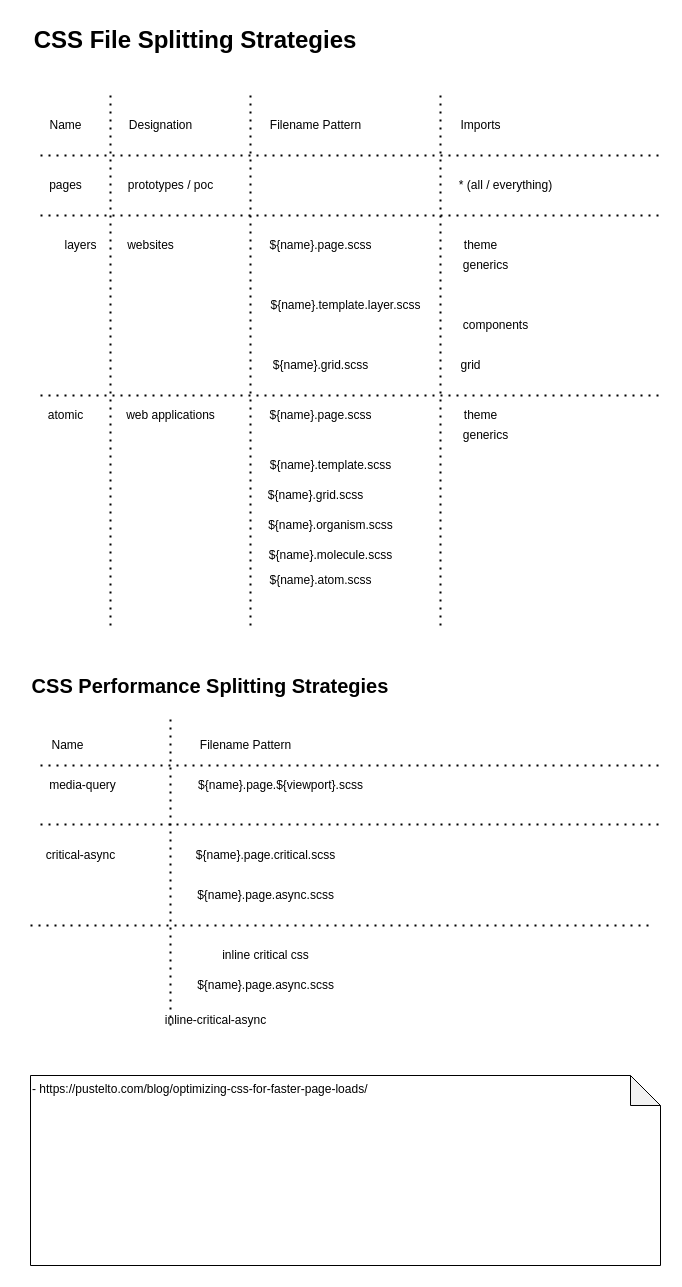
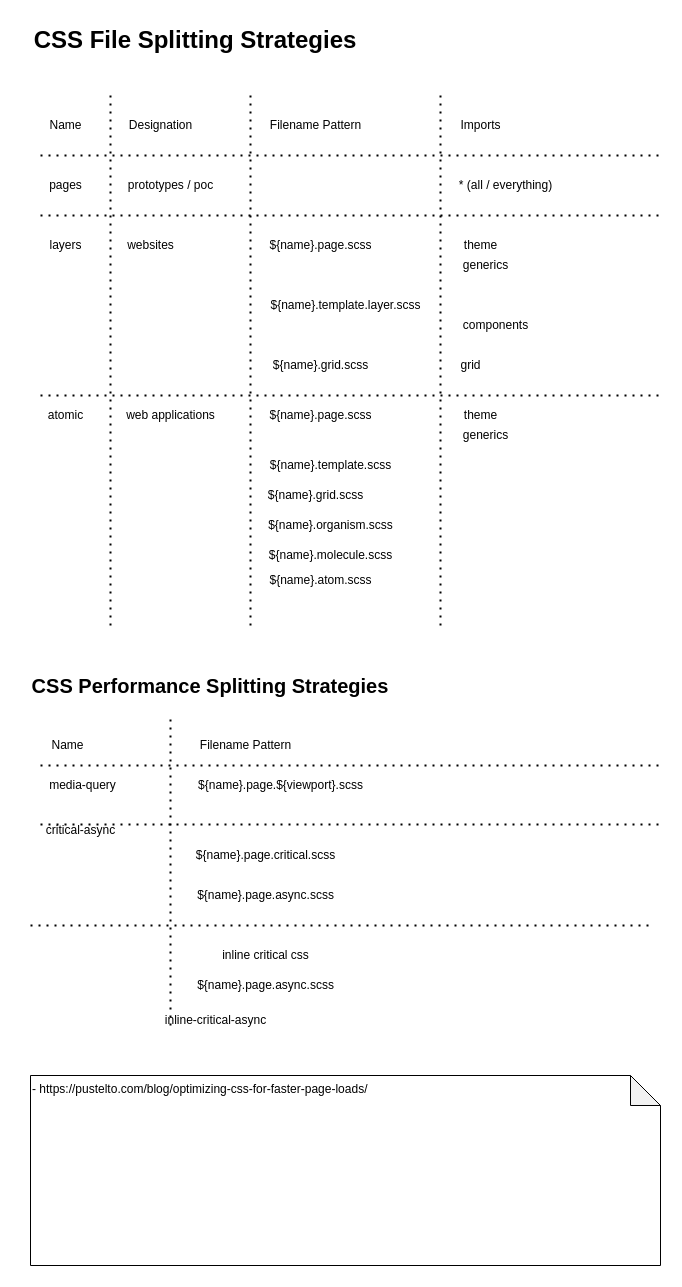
node "layers": moved (81, 246) -> (66, 246)
node "critical-async": moved (81, 856) -> (81, 831)
